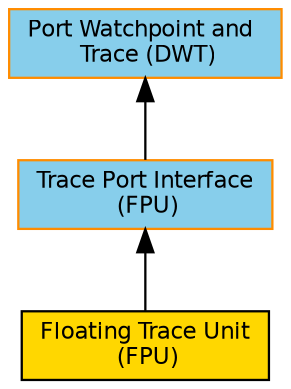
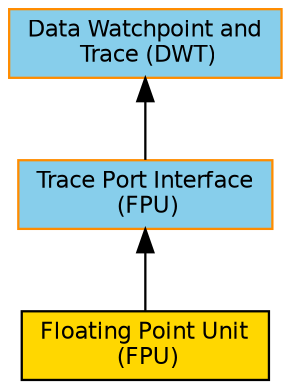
node "Port Watchpoint and Trace (DWT)": label "Port Watchpoint and Trace (DWT)" -> "Data Watchpoint and Trace (DWT)"
node "Floating Trace Unit (FPU)": label "Floating Trace Unit (FPU)" -> "Floating Point Unit (FPU)"
